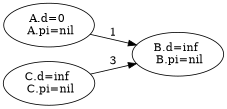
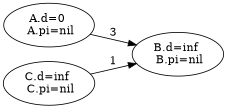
edge "A.d=0 A.pi=nil" -> "B.d=inf B.pi=nil": label "1" -> "3"
edge "C.d=inf C.pi=nil" -> "B.d=inf B.pi=nil": label "3" -> "1"
